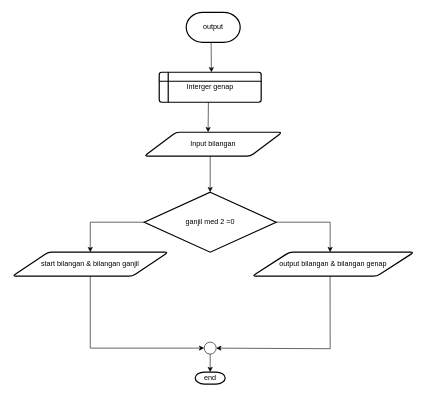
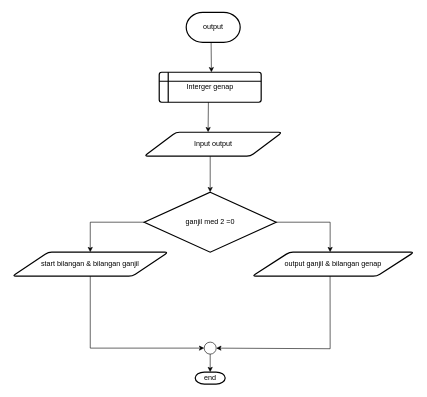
node "Input bilangan": label "Input bilangan" -> "Input output"
node "output bilangan & bilangan genap": label "output bilangan & bilangan genap" -> "output ganjil & bilangan genap"
